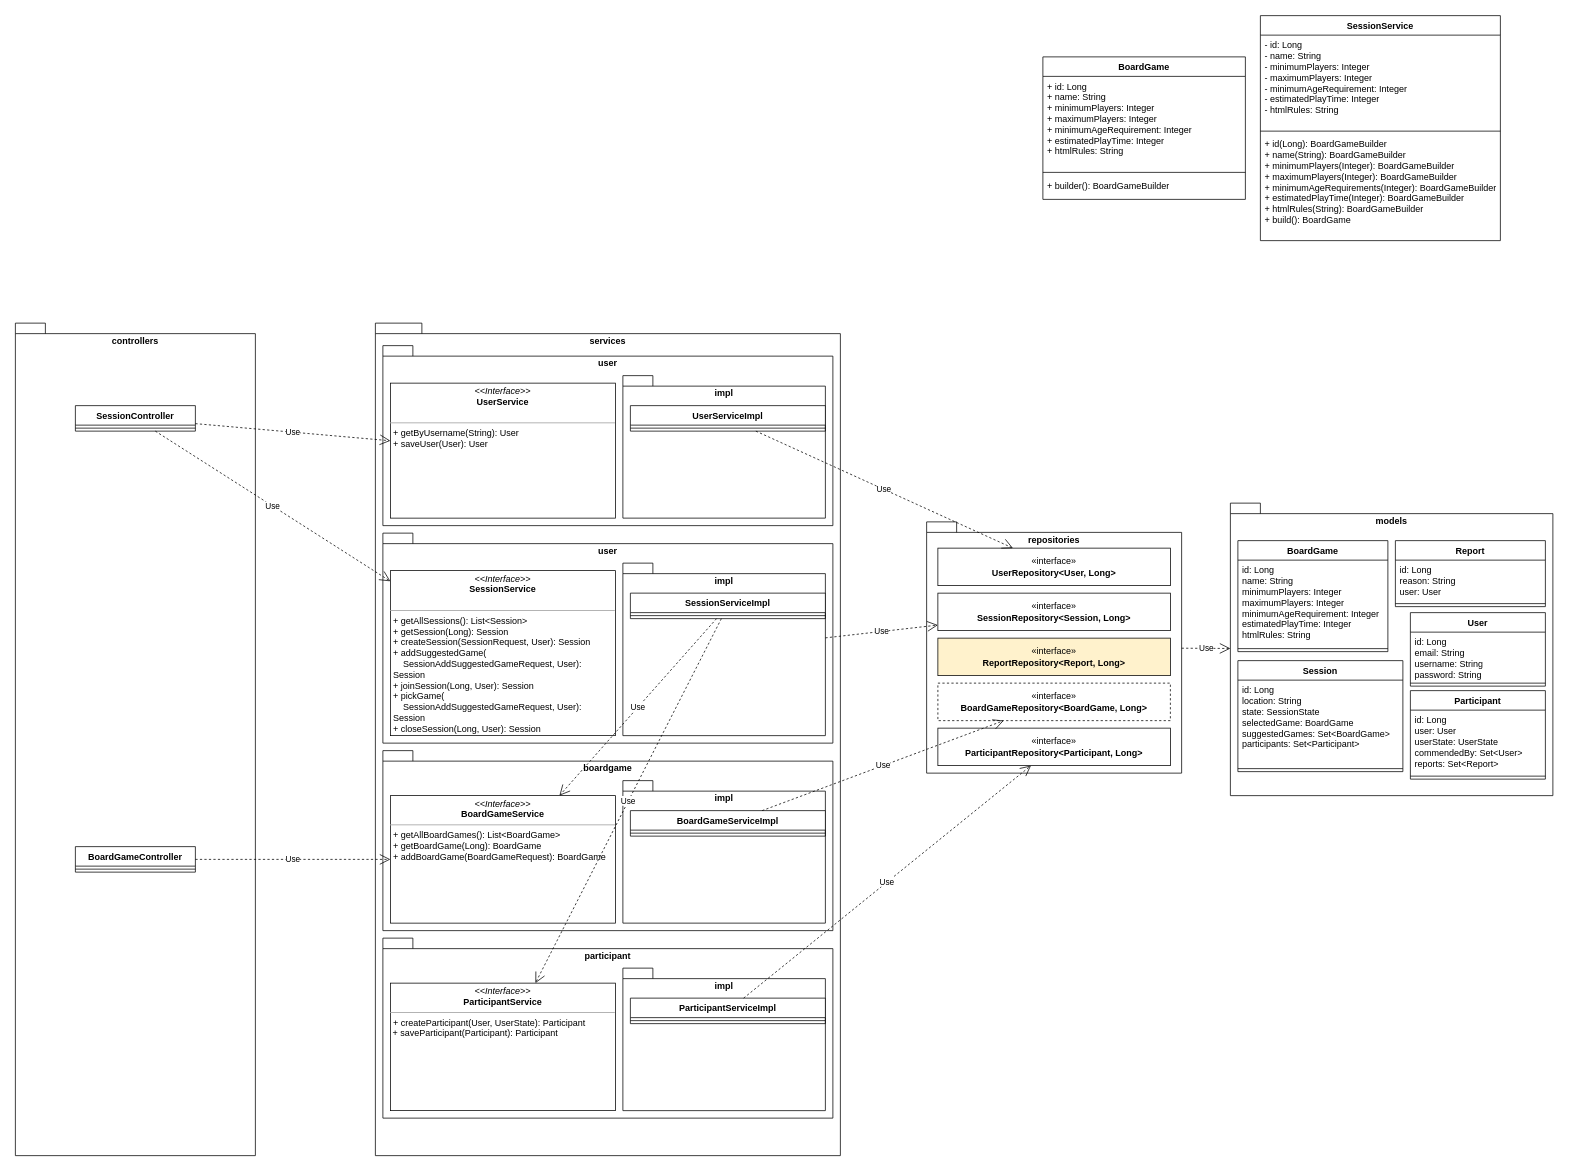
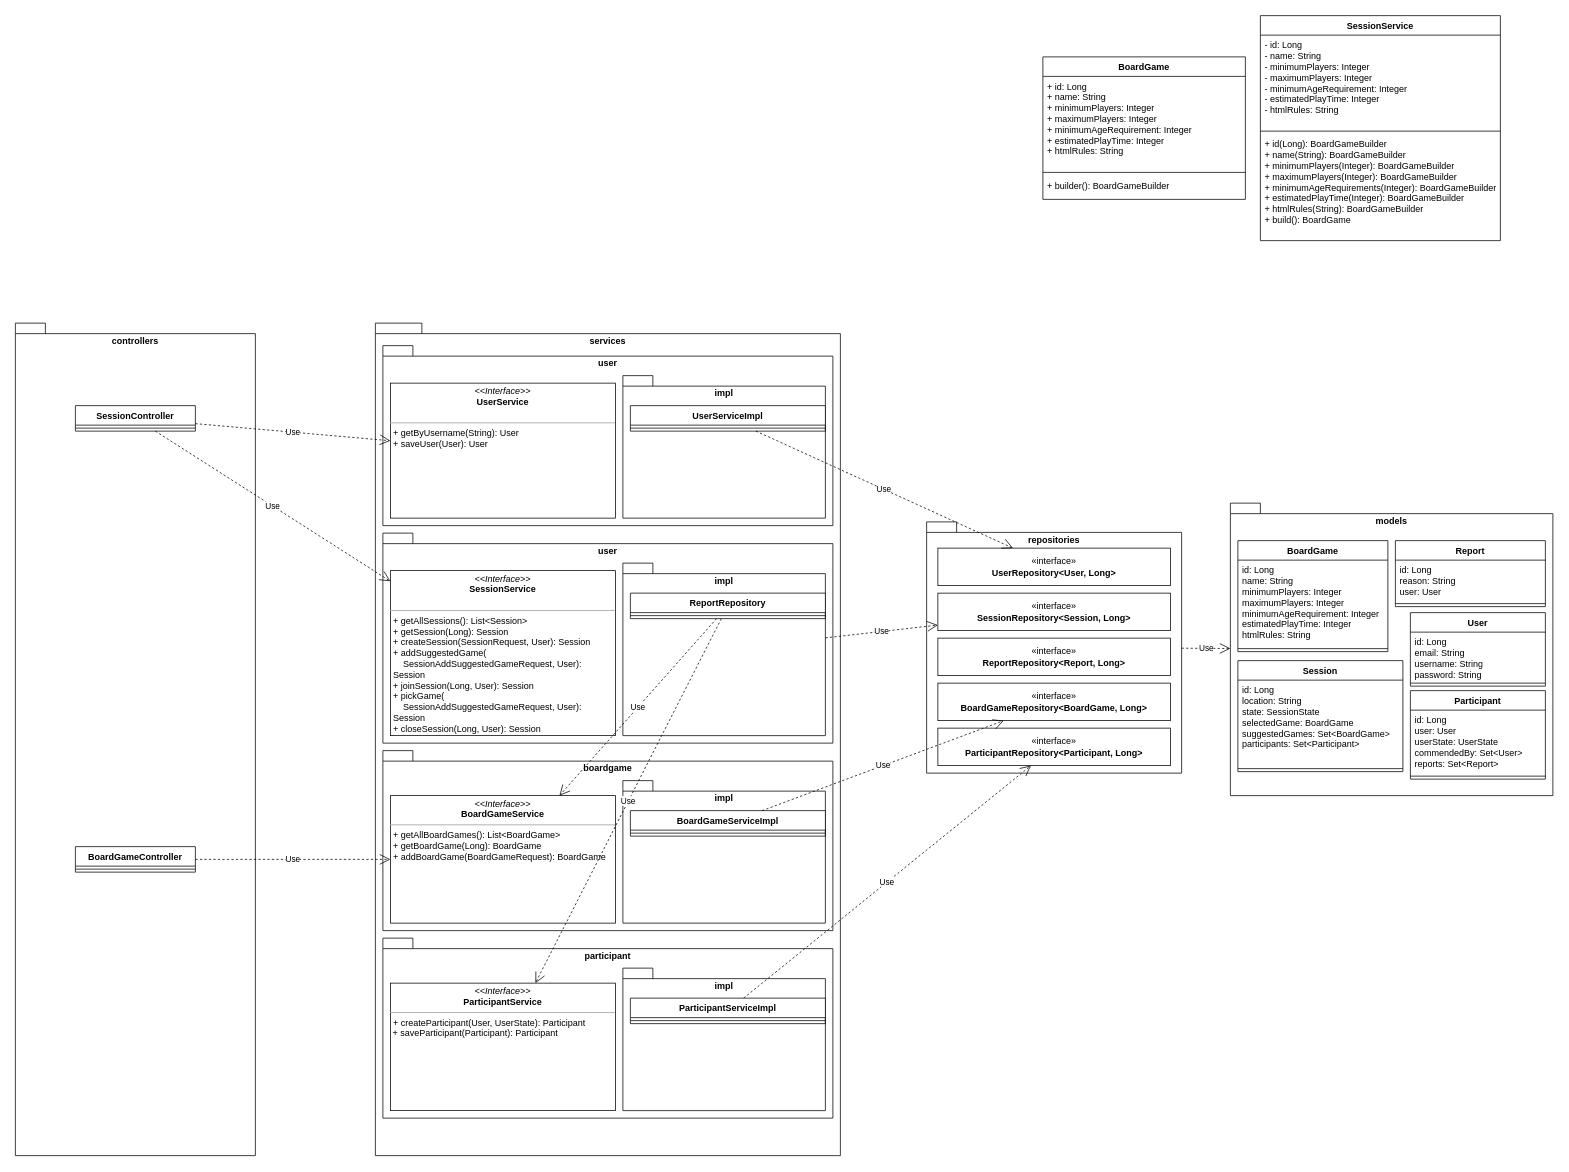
node "SessionServiceImpl": label "SessionServiceImpl" -> "ReportRepository"
node "«interface» ReportRepository<Report, Long>": fillcolor #fff2cc -> #ffffff
node "«interface» BoardGameRepository<BoardGame, Long>": style dashed -> solid
